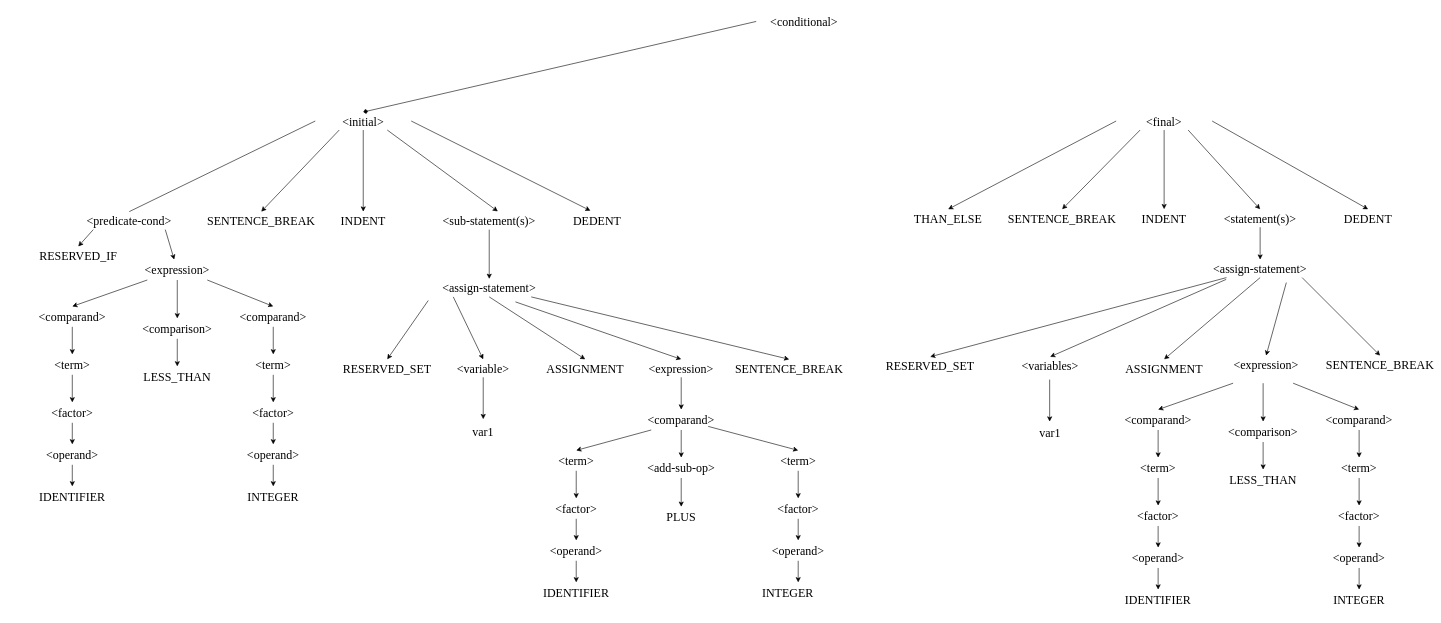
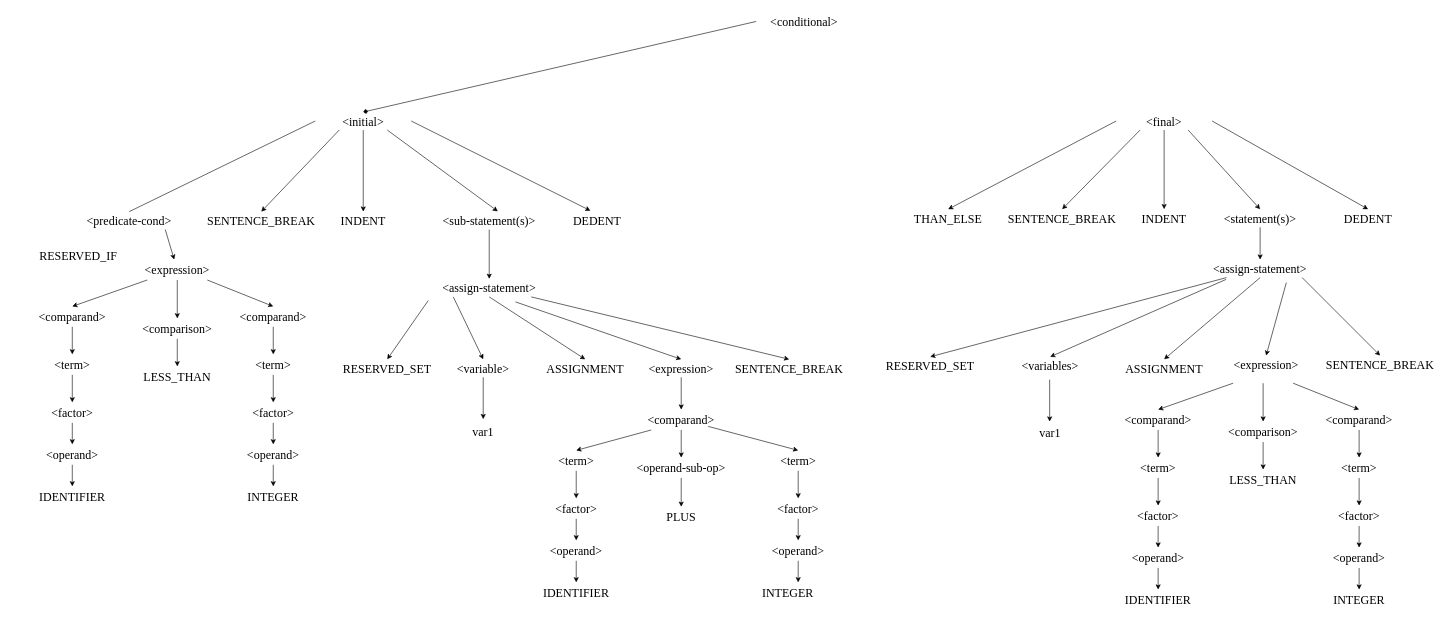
edge "<predicate-cond>" -> "RESERVED_IF": removed
node "<add-sub-op>": label "<add-sub-op>" -> "<operand-sub-op>"
